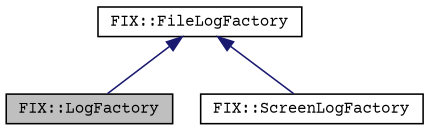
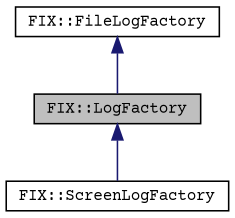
edge "FIX::ScreenLogFactory" -> "FIX::FileLogFactory": now "FIX::ScreenLogFactory" -> "FIX::LogFactory"
